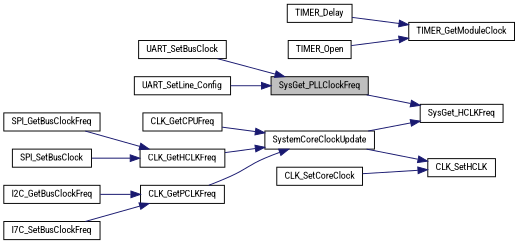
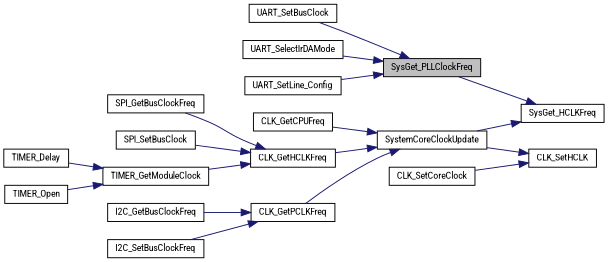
node "UART_SelectIrDAMode": added
edge "TIMER_GetModuleClock" -> "CLK_GetHCLKFreq": added
node "I7C_SetBusClockFreq": label "I7C_SetBusClockFreq" -> "I2C_SetBusClockFreq"
